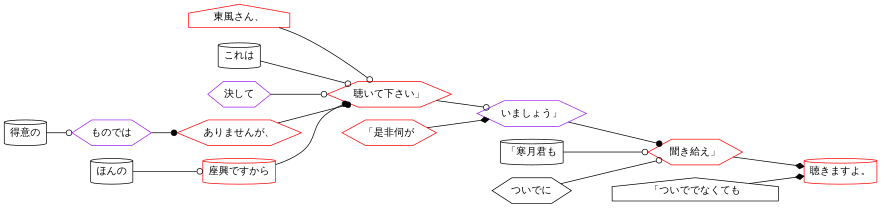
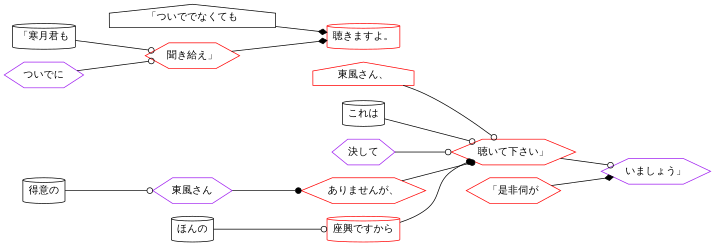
edge "いましょう」" -> "聞き給え」": removed
node "ものでは": label "ものでは" -> "東風さん"
node "ついでに": color black -> purple
